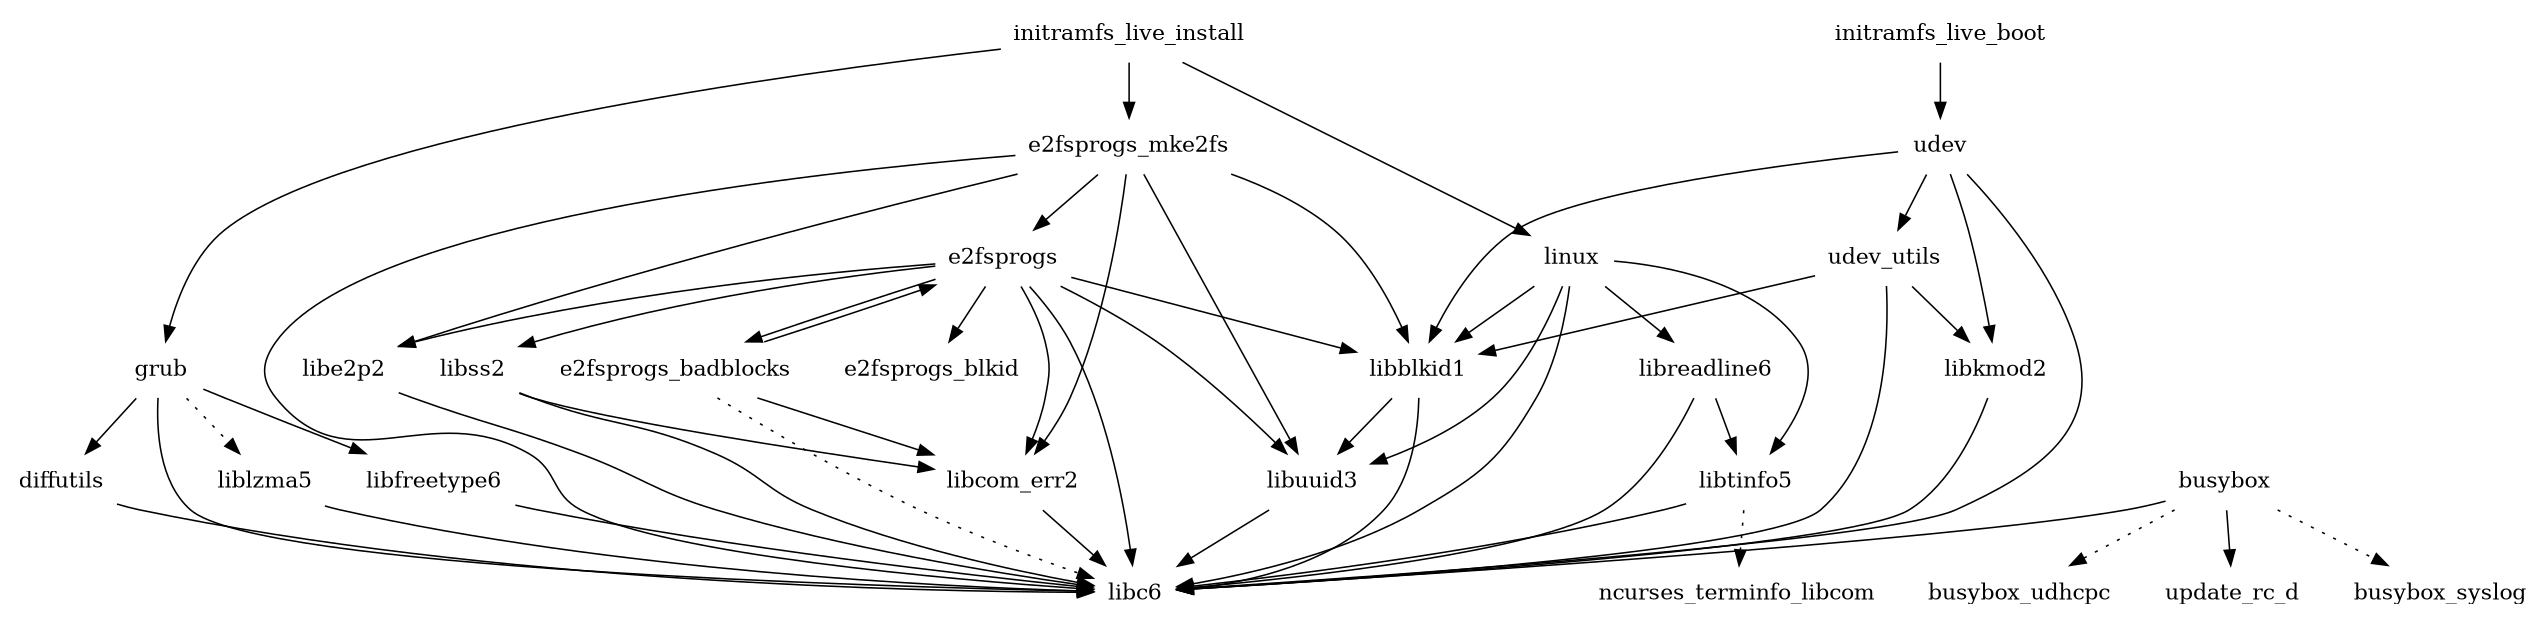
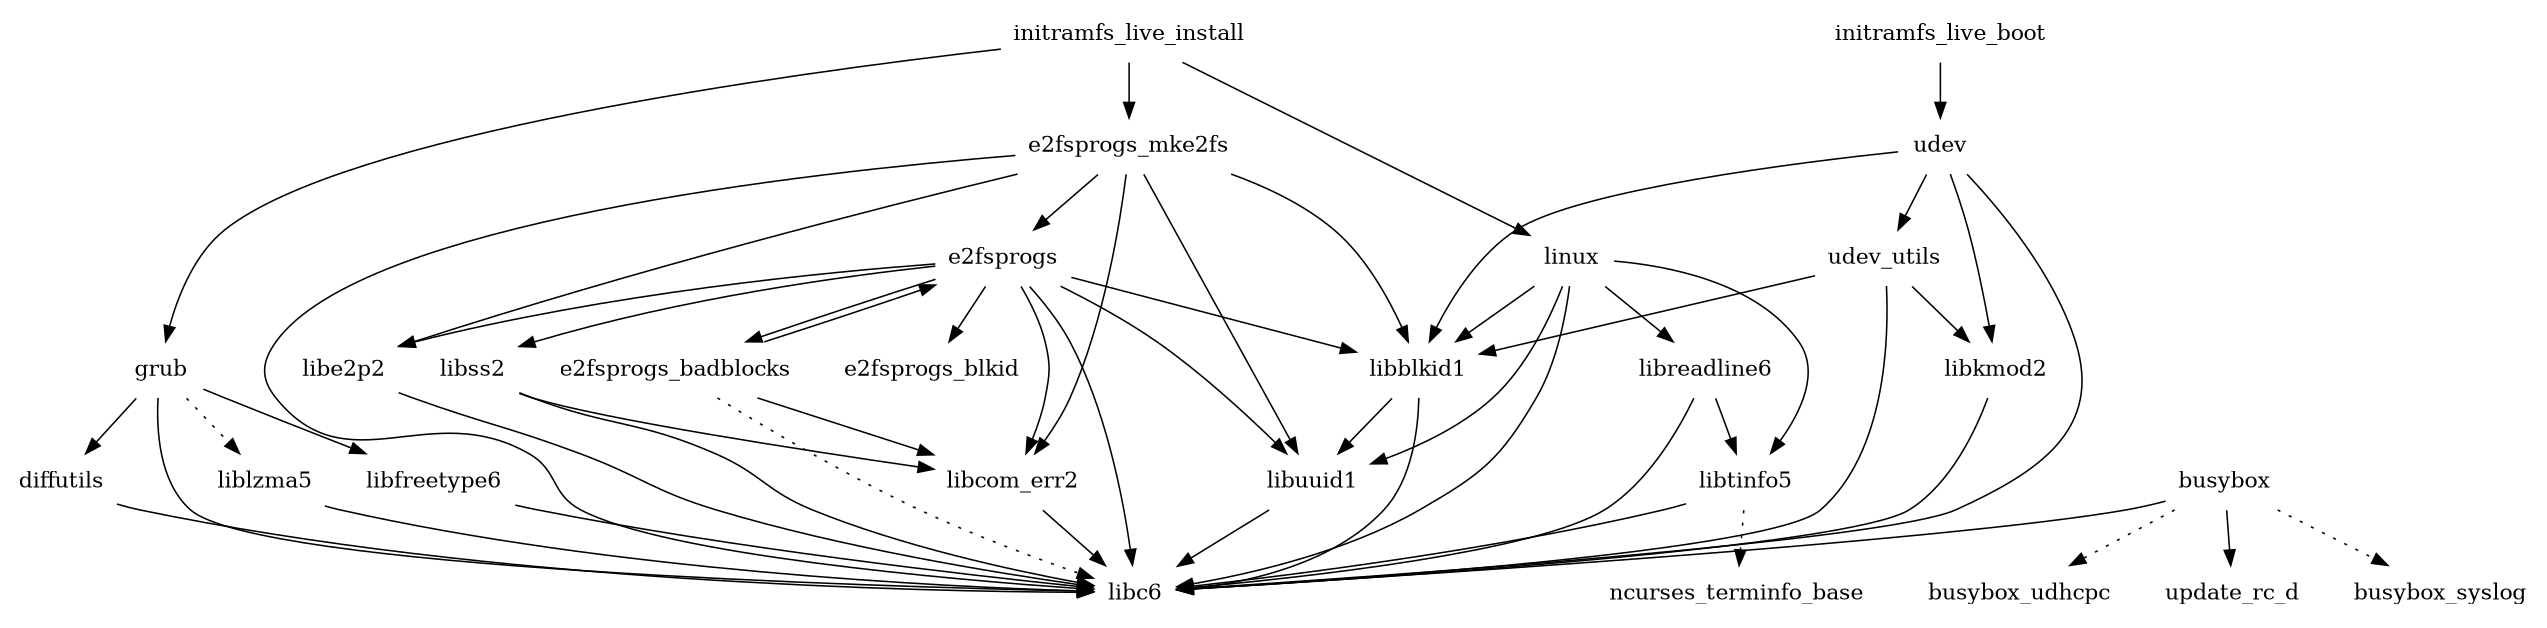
node "libuuid3": label "libuuid3" -> "libuuid1"
node "ncurses_terminfo_libcom": label "ncurses_terminfo_libcom" -> "ncurses_terminfo_base"
